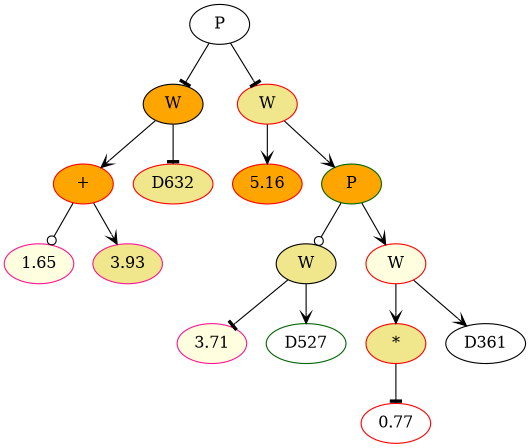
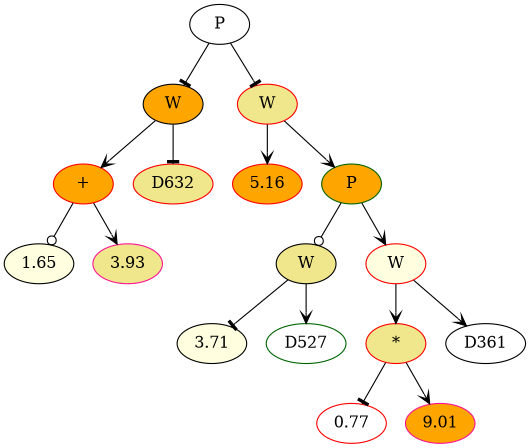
node "1.65": color deeppink -> black
node "3.71": color deeppink -> black
node "9.01": added
